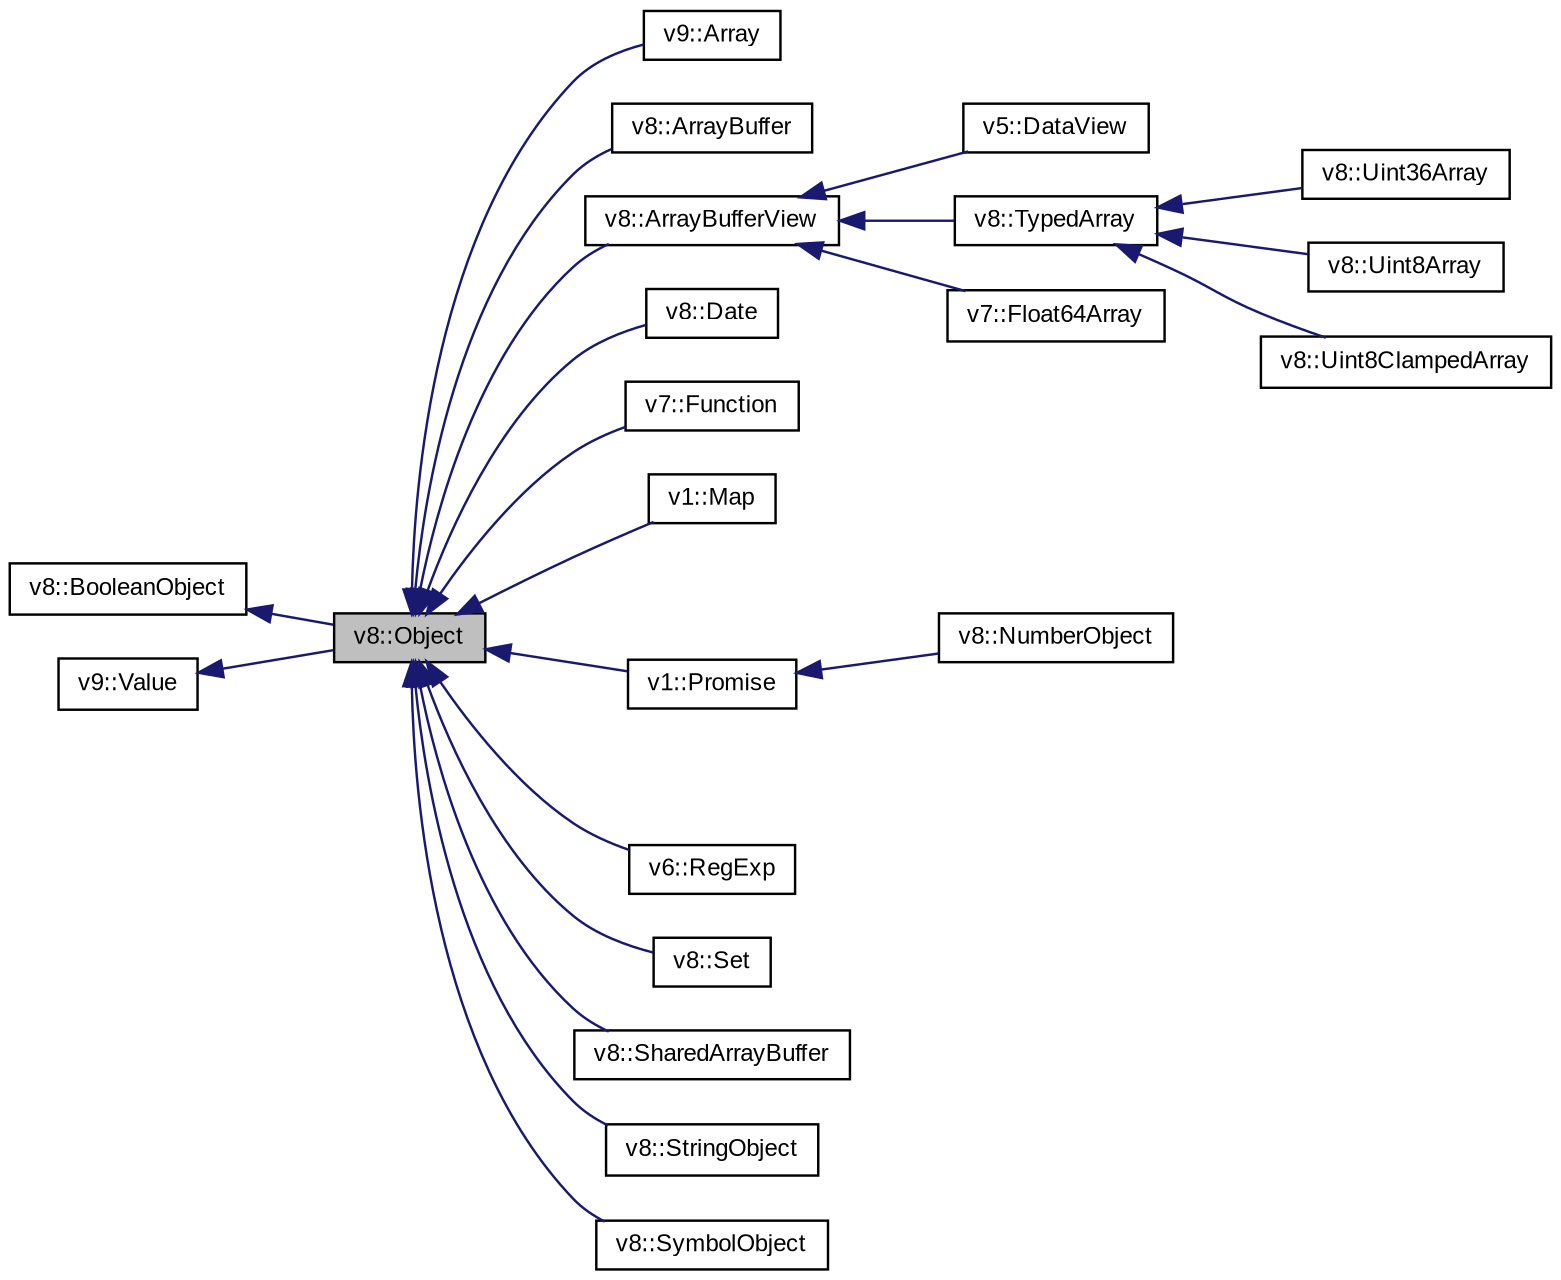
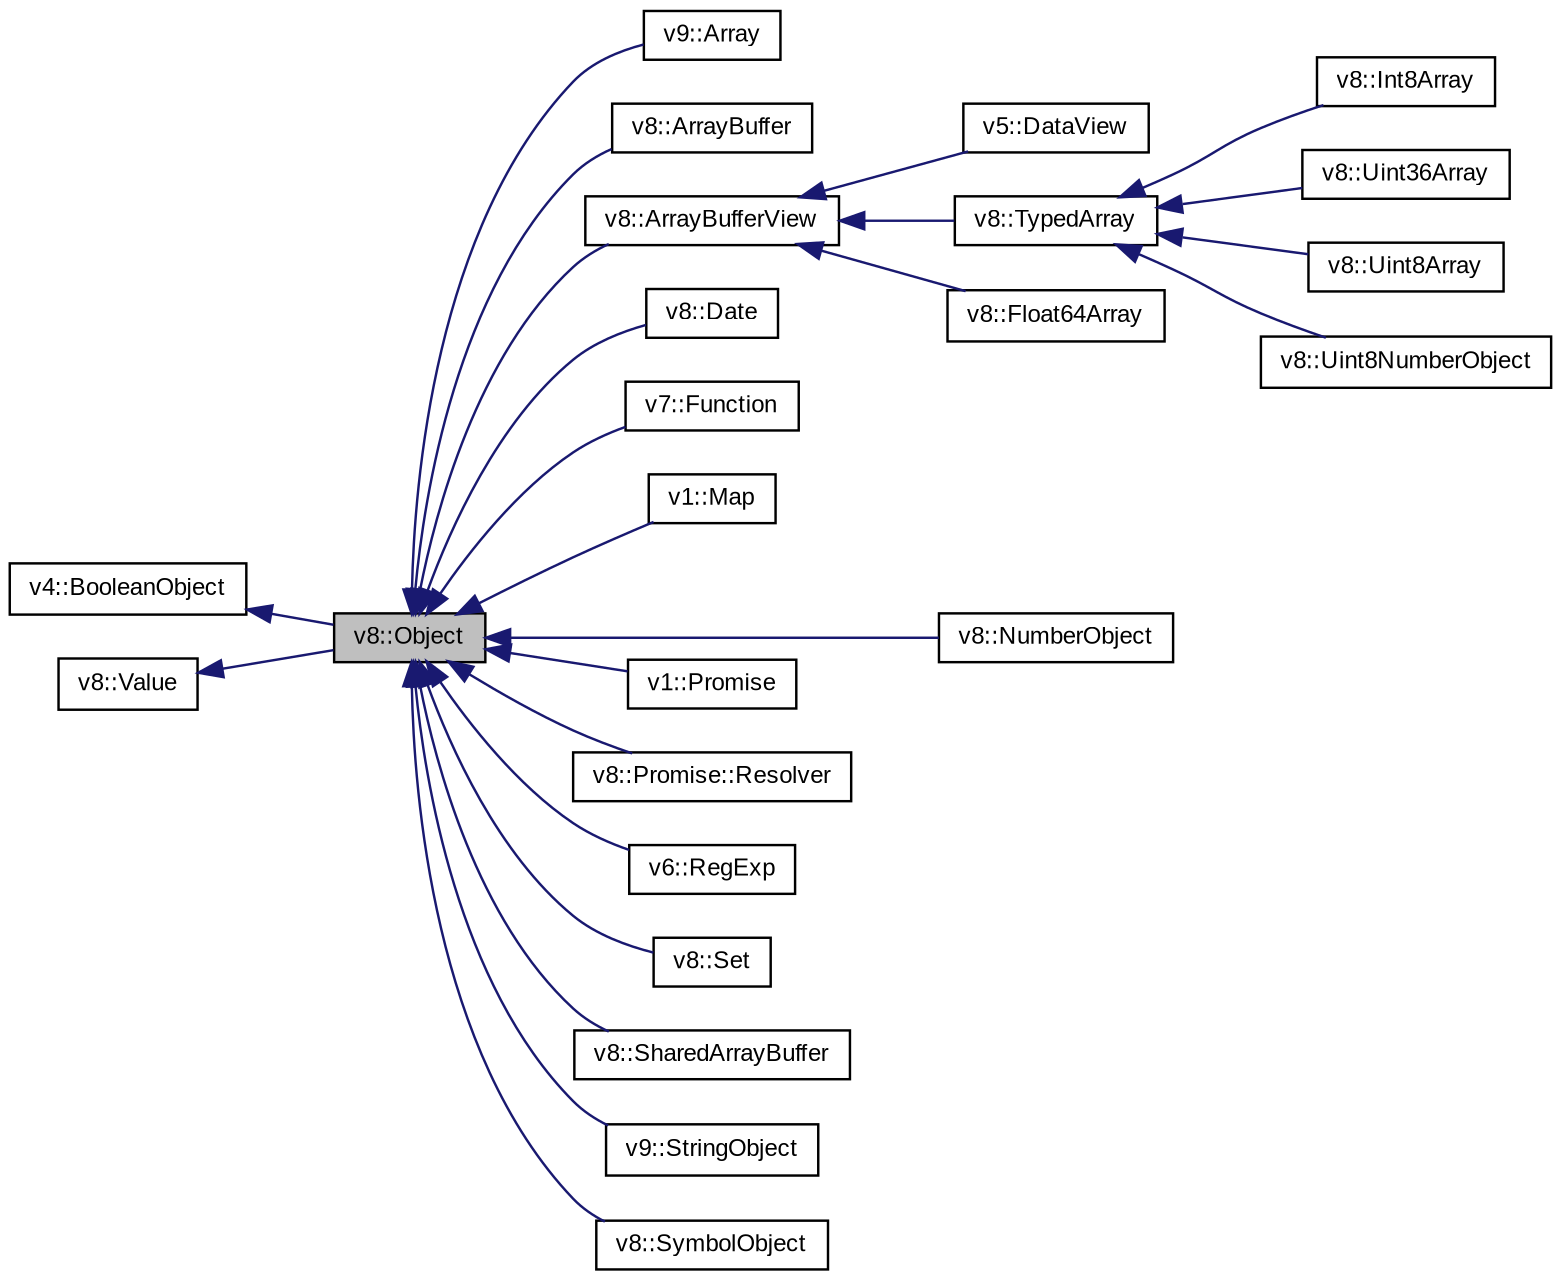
node "v8::Int8Array": added
node "v7::Float64Array": label "v7::Float64Array" -> "v8::Float64Array"
node "v8::Uint8ClampedArray": label "v8::Uint8ClampedArray" -> "v8::Uint8NumberObject"
node "v8::BooleanObject": label "v8::BooleanObject" -> "v4::BooleanObject"
edge "v8::NumberObject" -> "v1::Promise": now "v8::NumberObject" -> "v8::Object"
node "v9::Value": label "v9::Value" -> "v8::Value"
node "v8::Promise::Resolver": added
node "v8::StringObject": label "v8::StringObject" -> "v9::StringObject"
